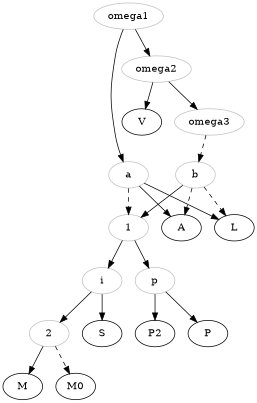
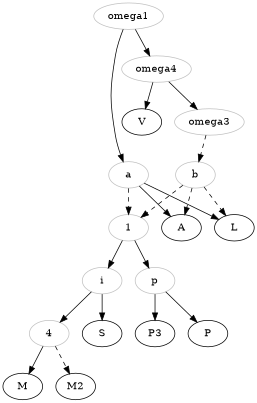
node "omega2": label "omega2" -> "omega4"
edge "b" -> "1": style solid -> dashed
node "2": label "2" -> "4"
node "P2": label "P2" -> "P3"
node "M0": label "M0" -> "M2"
